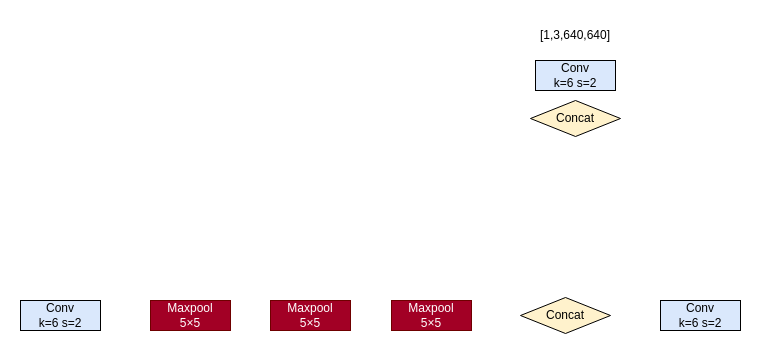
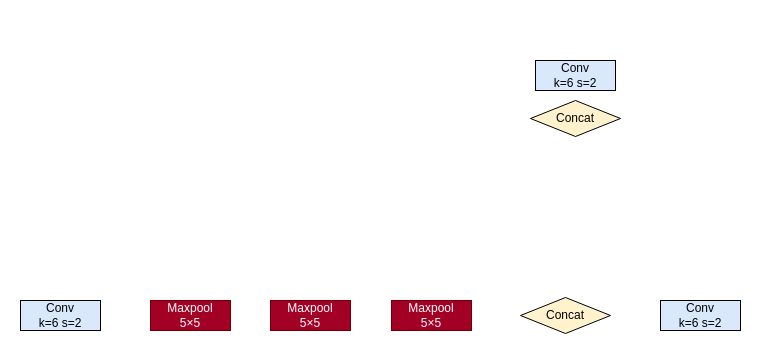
node "[1,3,640,640]": removed
